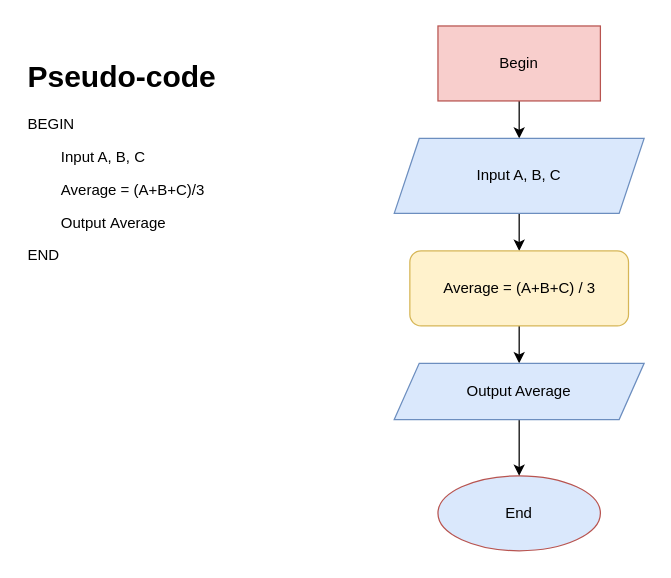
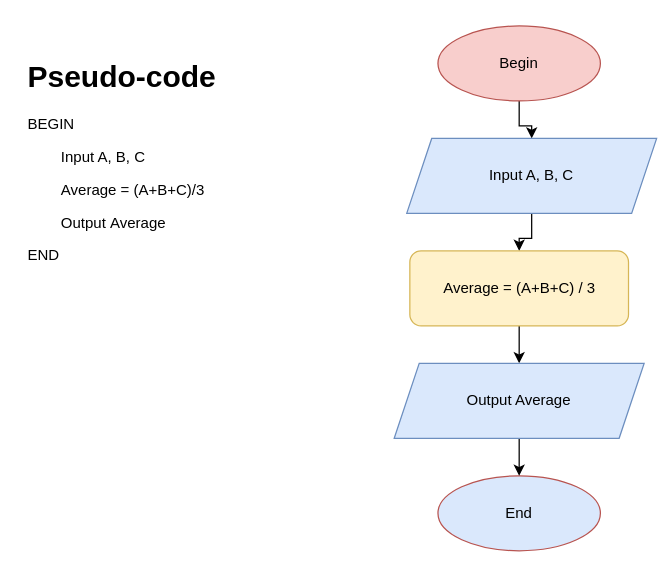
node "Begin": shape rectangle -> ellipse
node "Input A, B, C": moved (519, 176) -> (532, 176)
node "Output Average": size 250x56 -> 250x75
